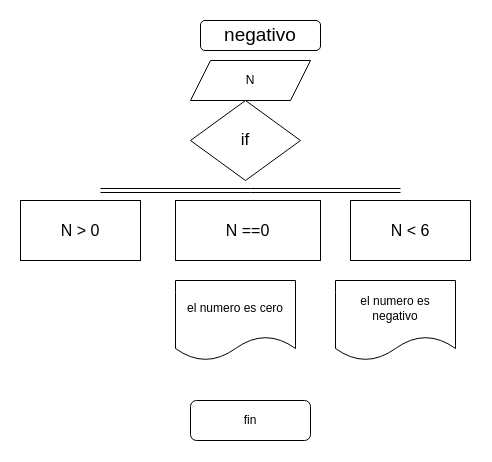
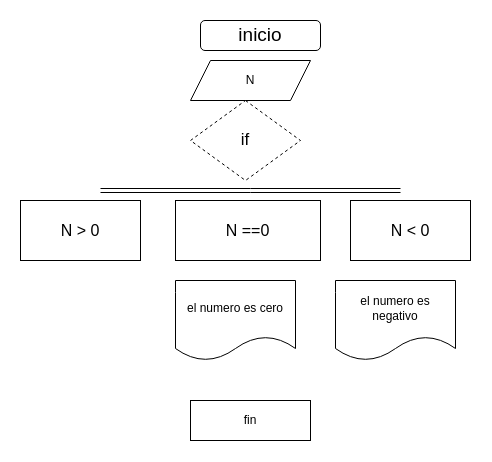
node "negativo": label "negativo" -> "inicio"
node "if": style solid -> dashed
node "N < 6": label "N < 6" -> "N < 0"
node "fin": shape rounded rectangle -> rectangle
